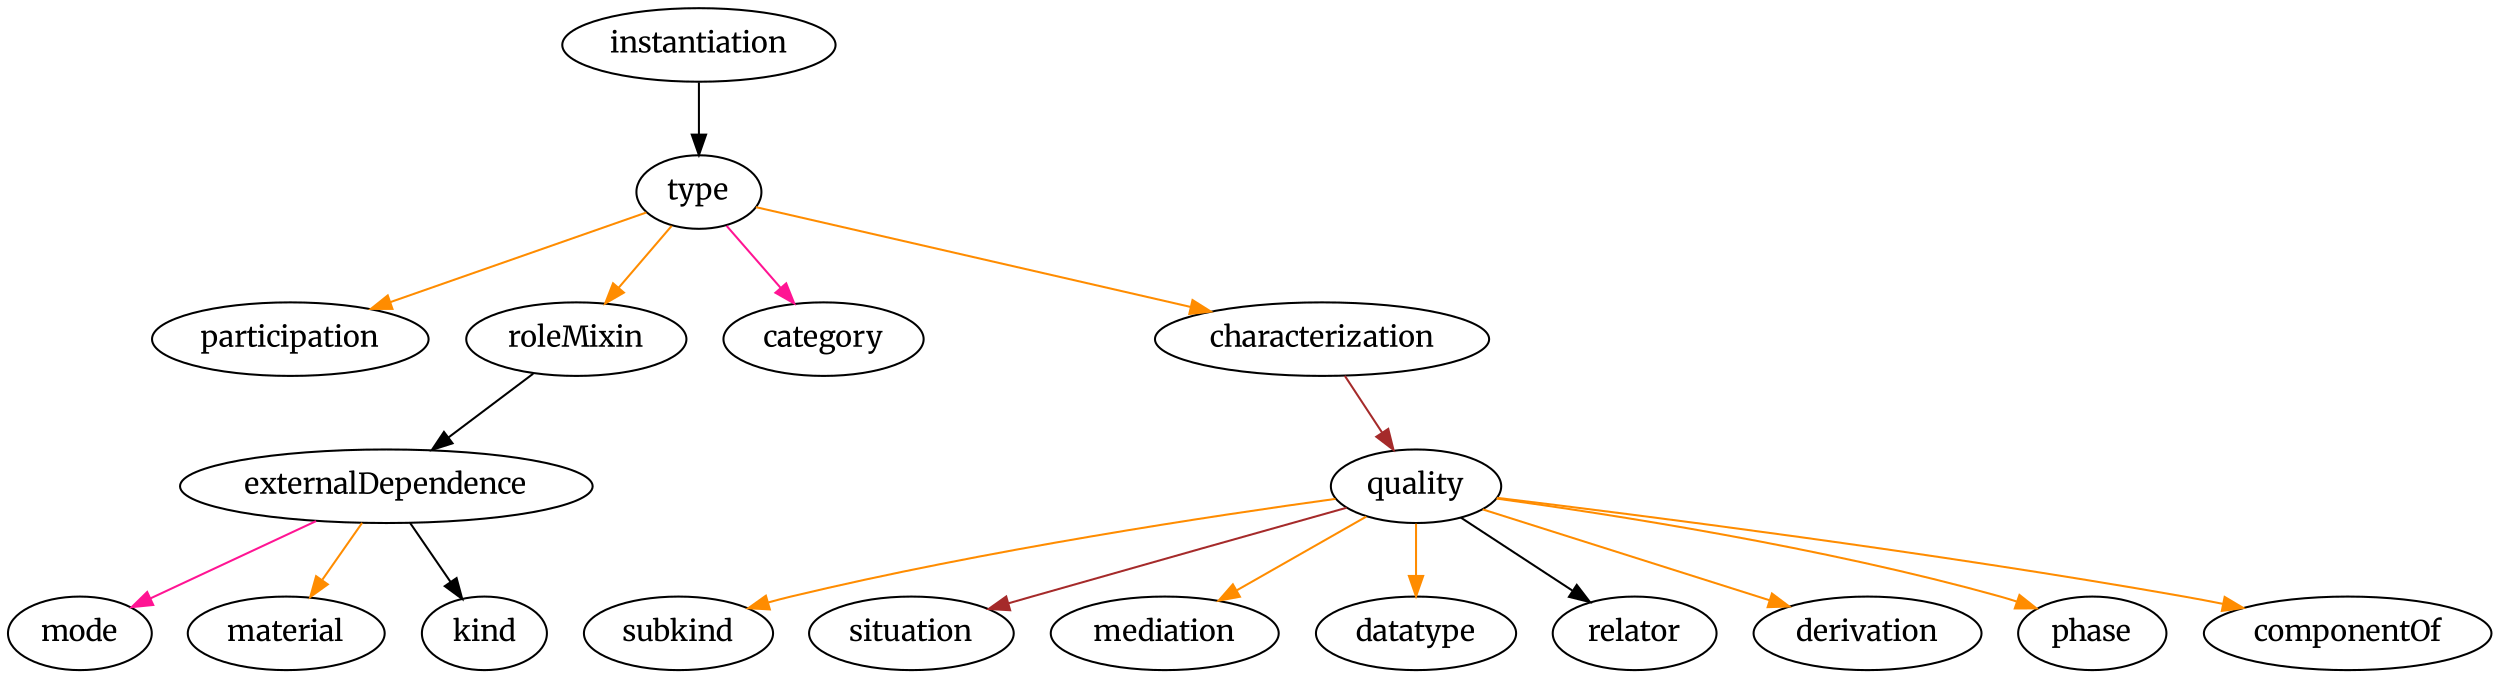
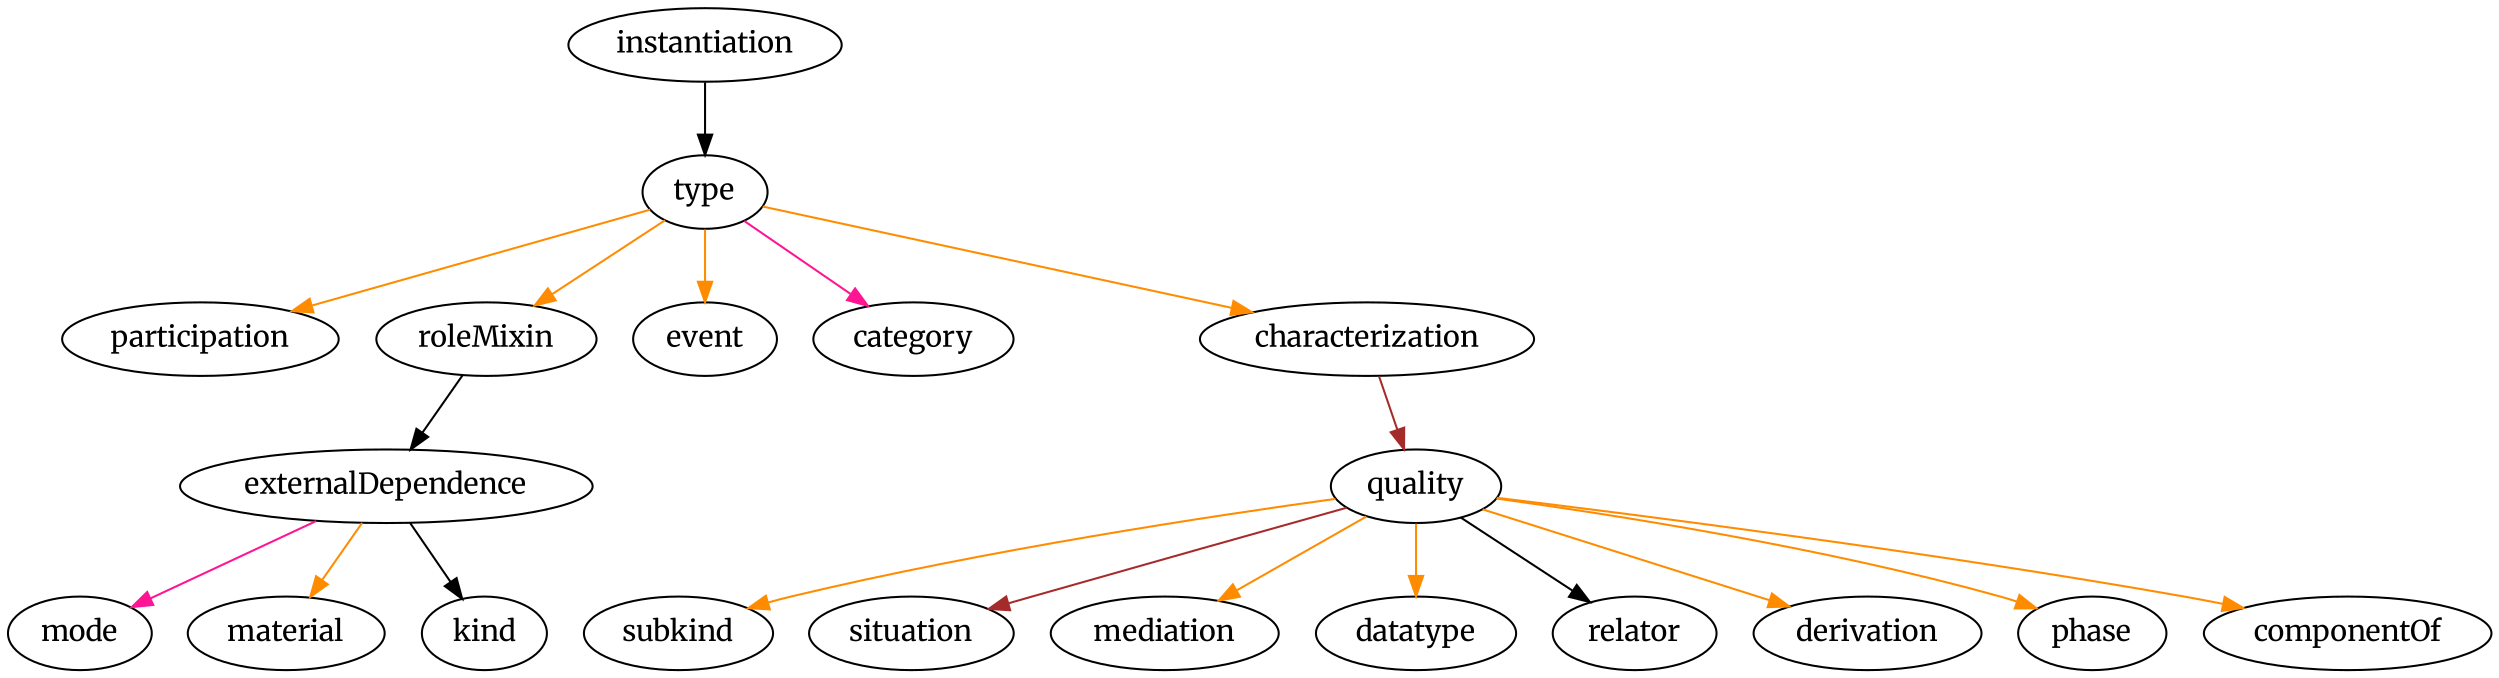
node "event": added
